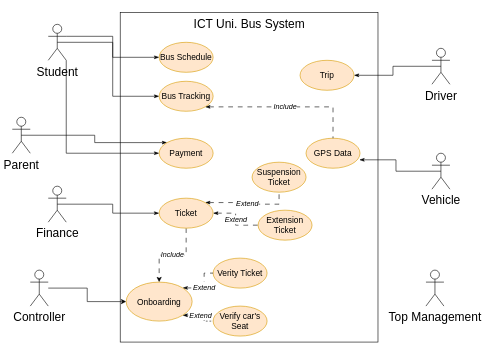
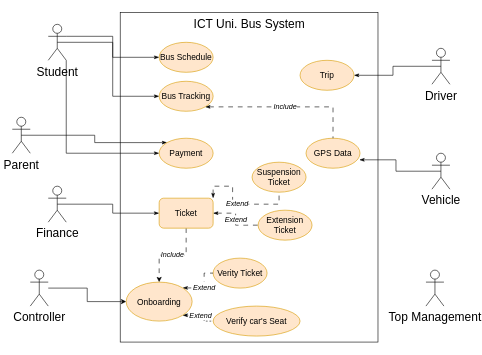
node "Ticket": shape ellipse -> rounded rectangle
node "Verify car's Seat": size 54x30 -> 87x30
